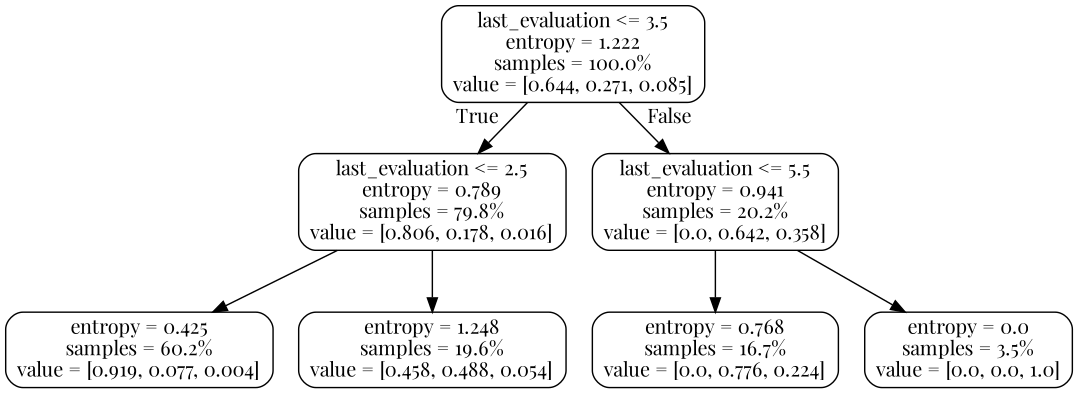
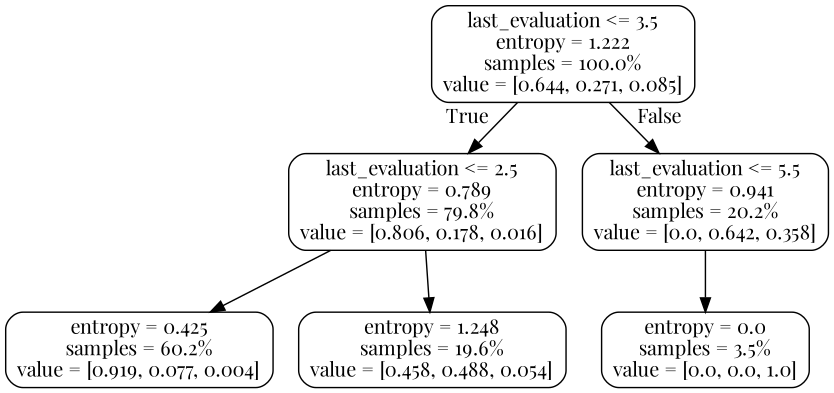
node "entropy = 0.768 samples = 16.7% value = [0.0, 0.776, 0.224]": removed
